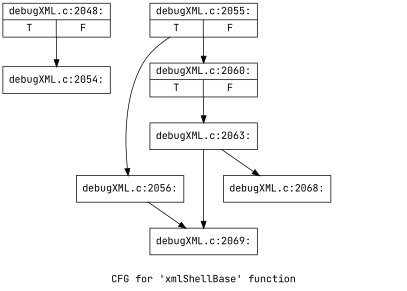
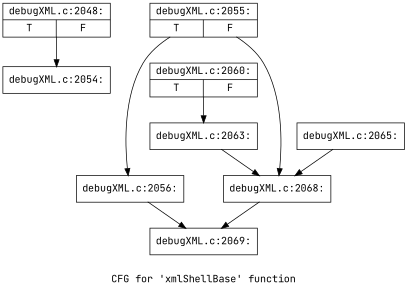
edge "debugXML.c:2055:" -> "debugXML.c:2060:": now "debugXML.c:2055:" -> "debugXML.c:2068:"
node "debugXML.c:2065:": added
edge "debugXML.c:2063:" -> "debugXML.c:2069:": now "debugXML.c:2068:" -> "debugXML.c:2069:"
